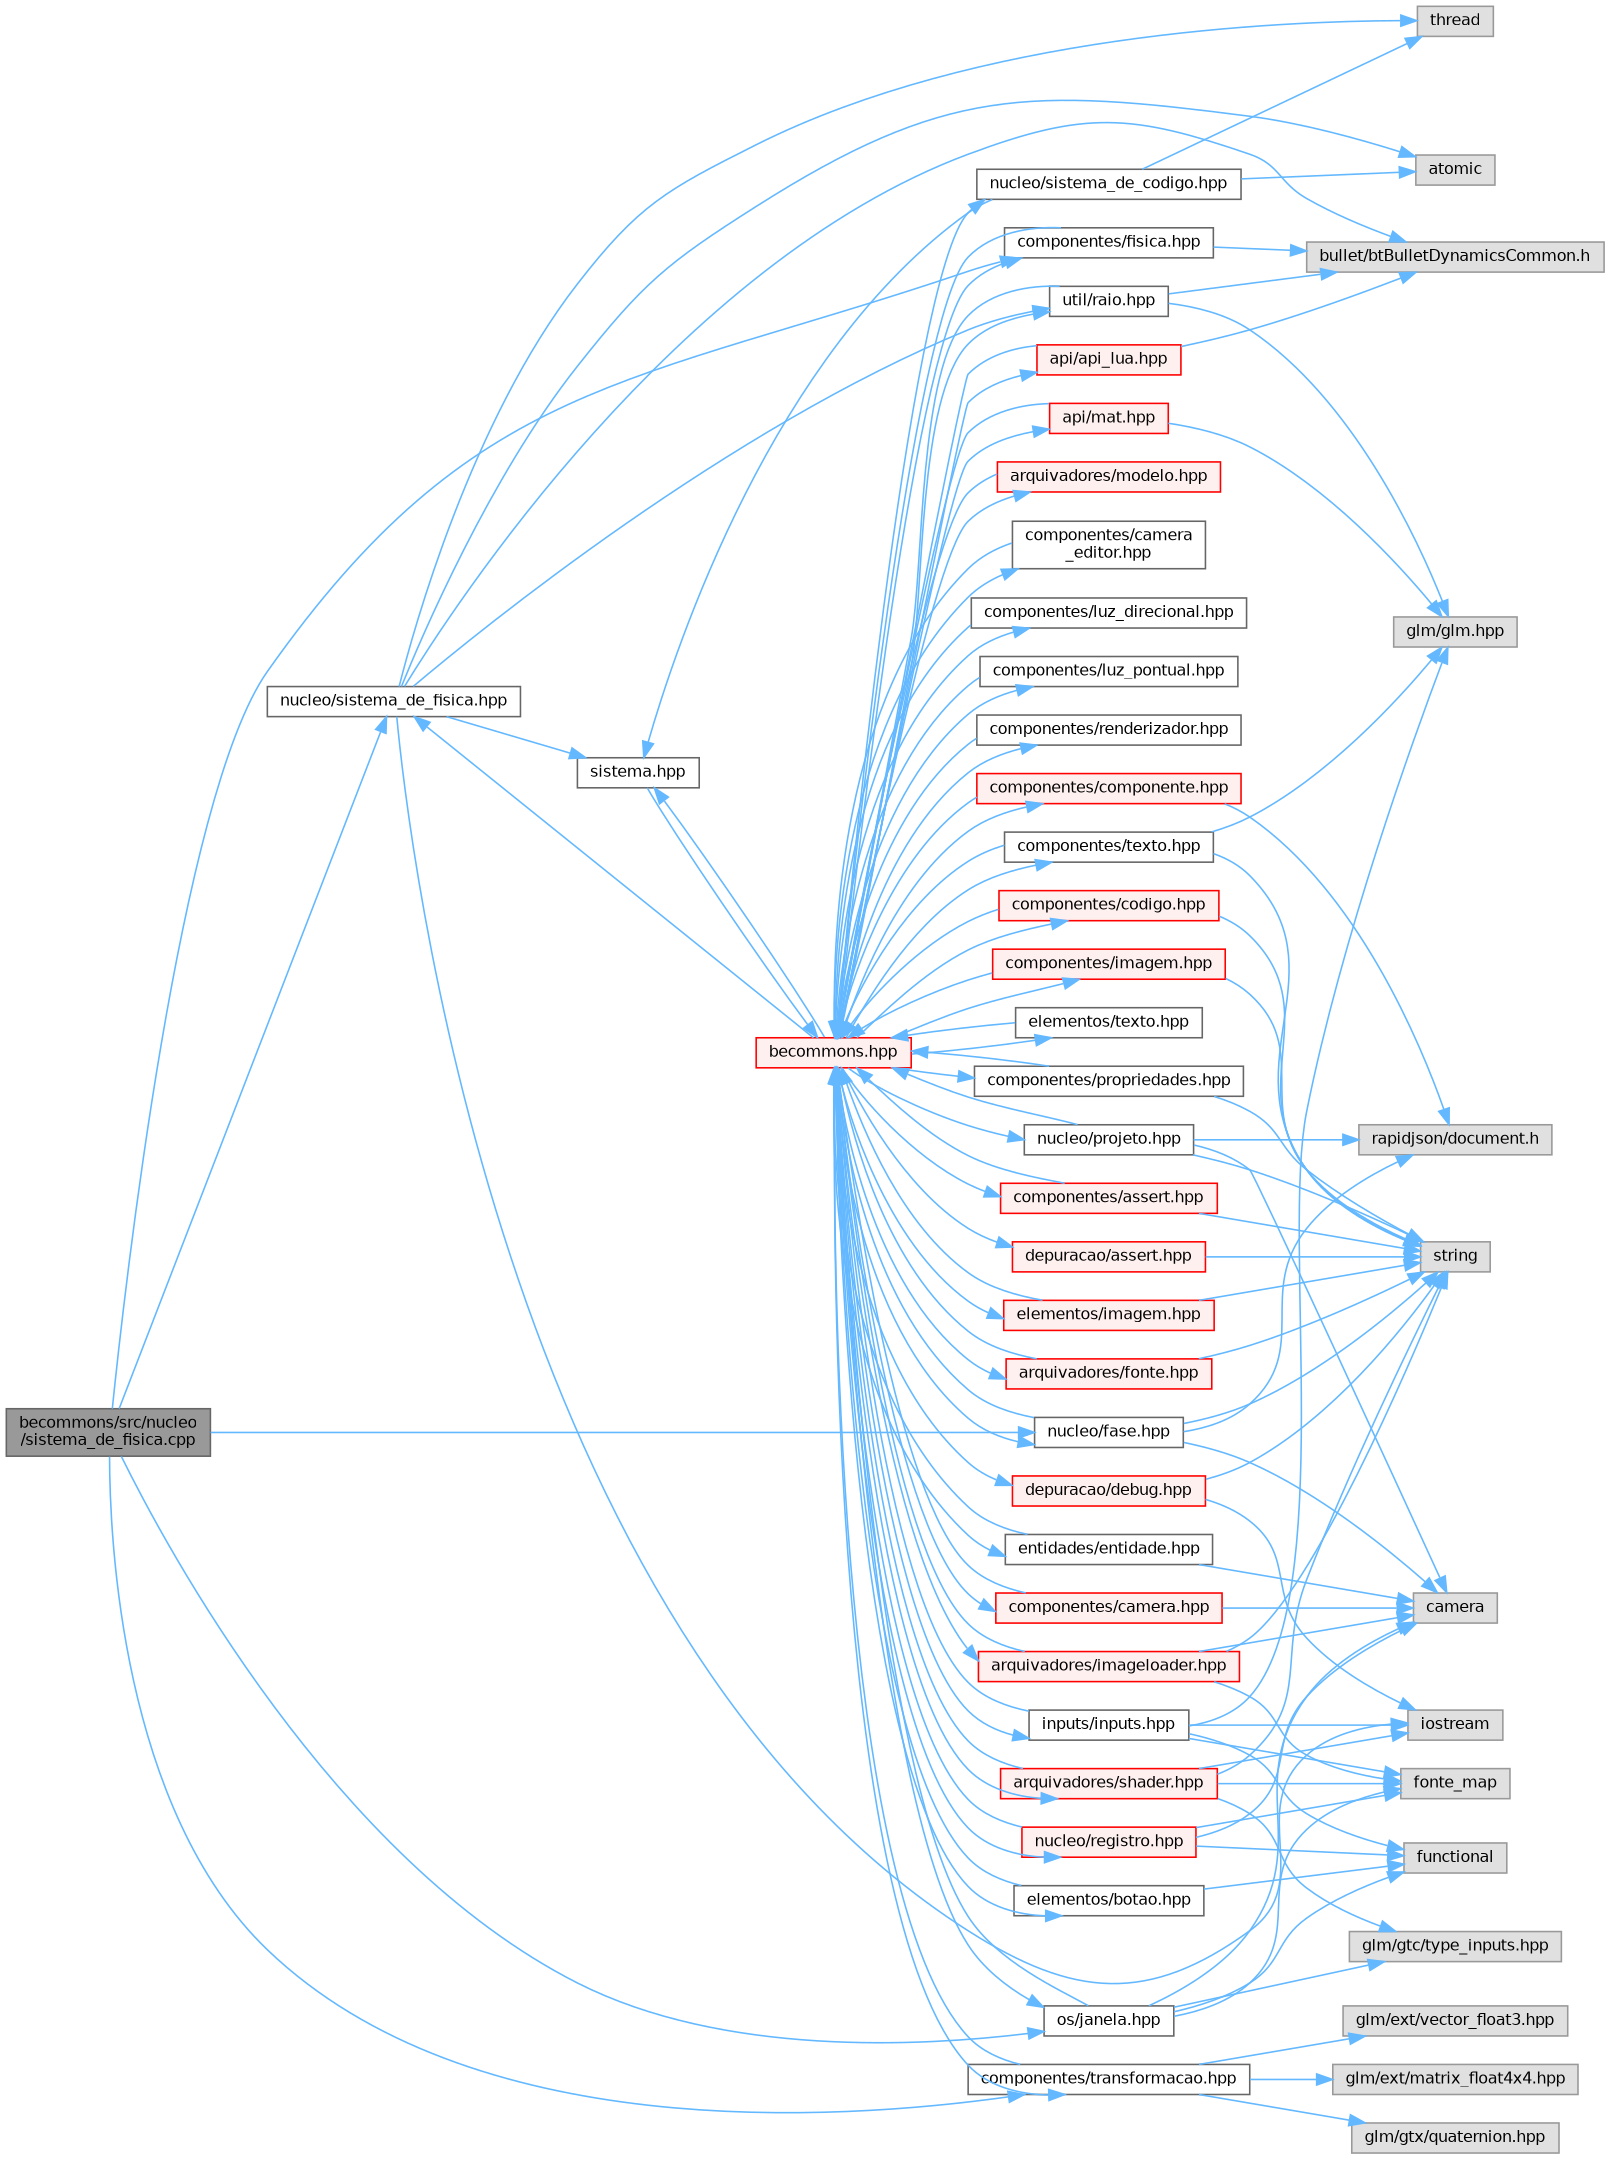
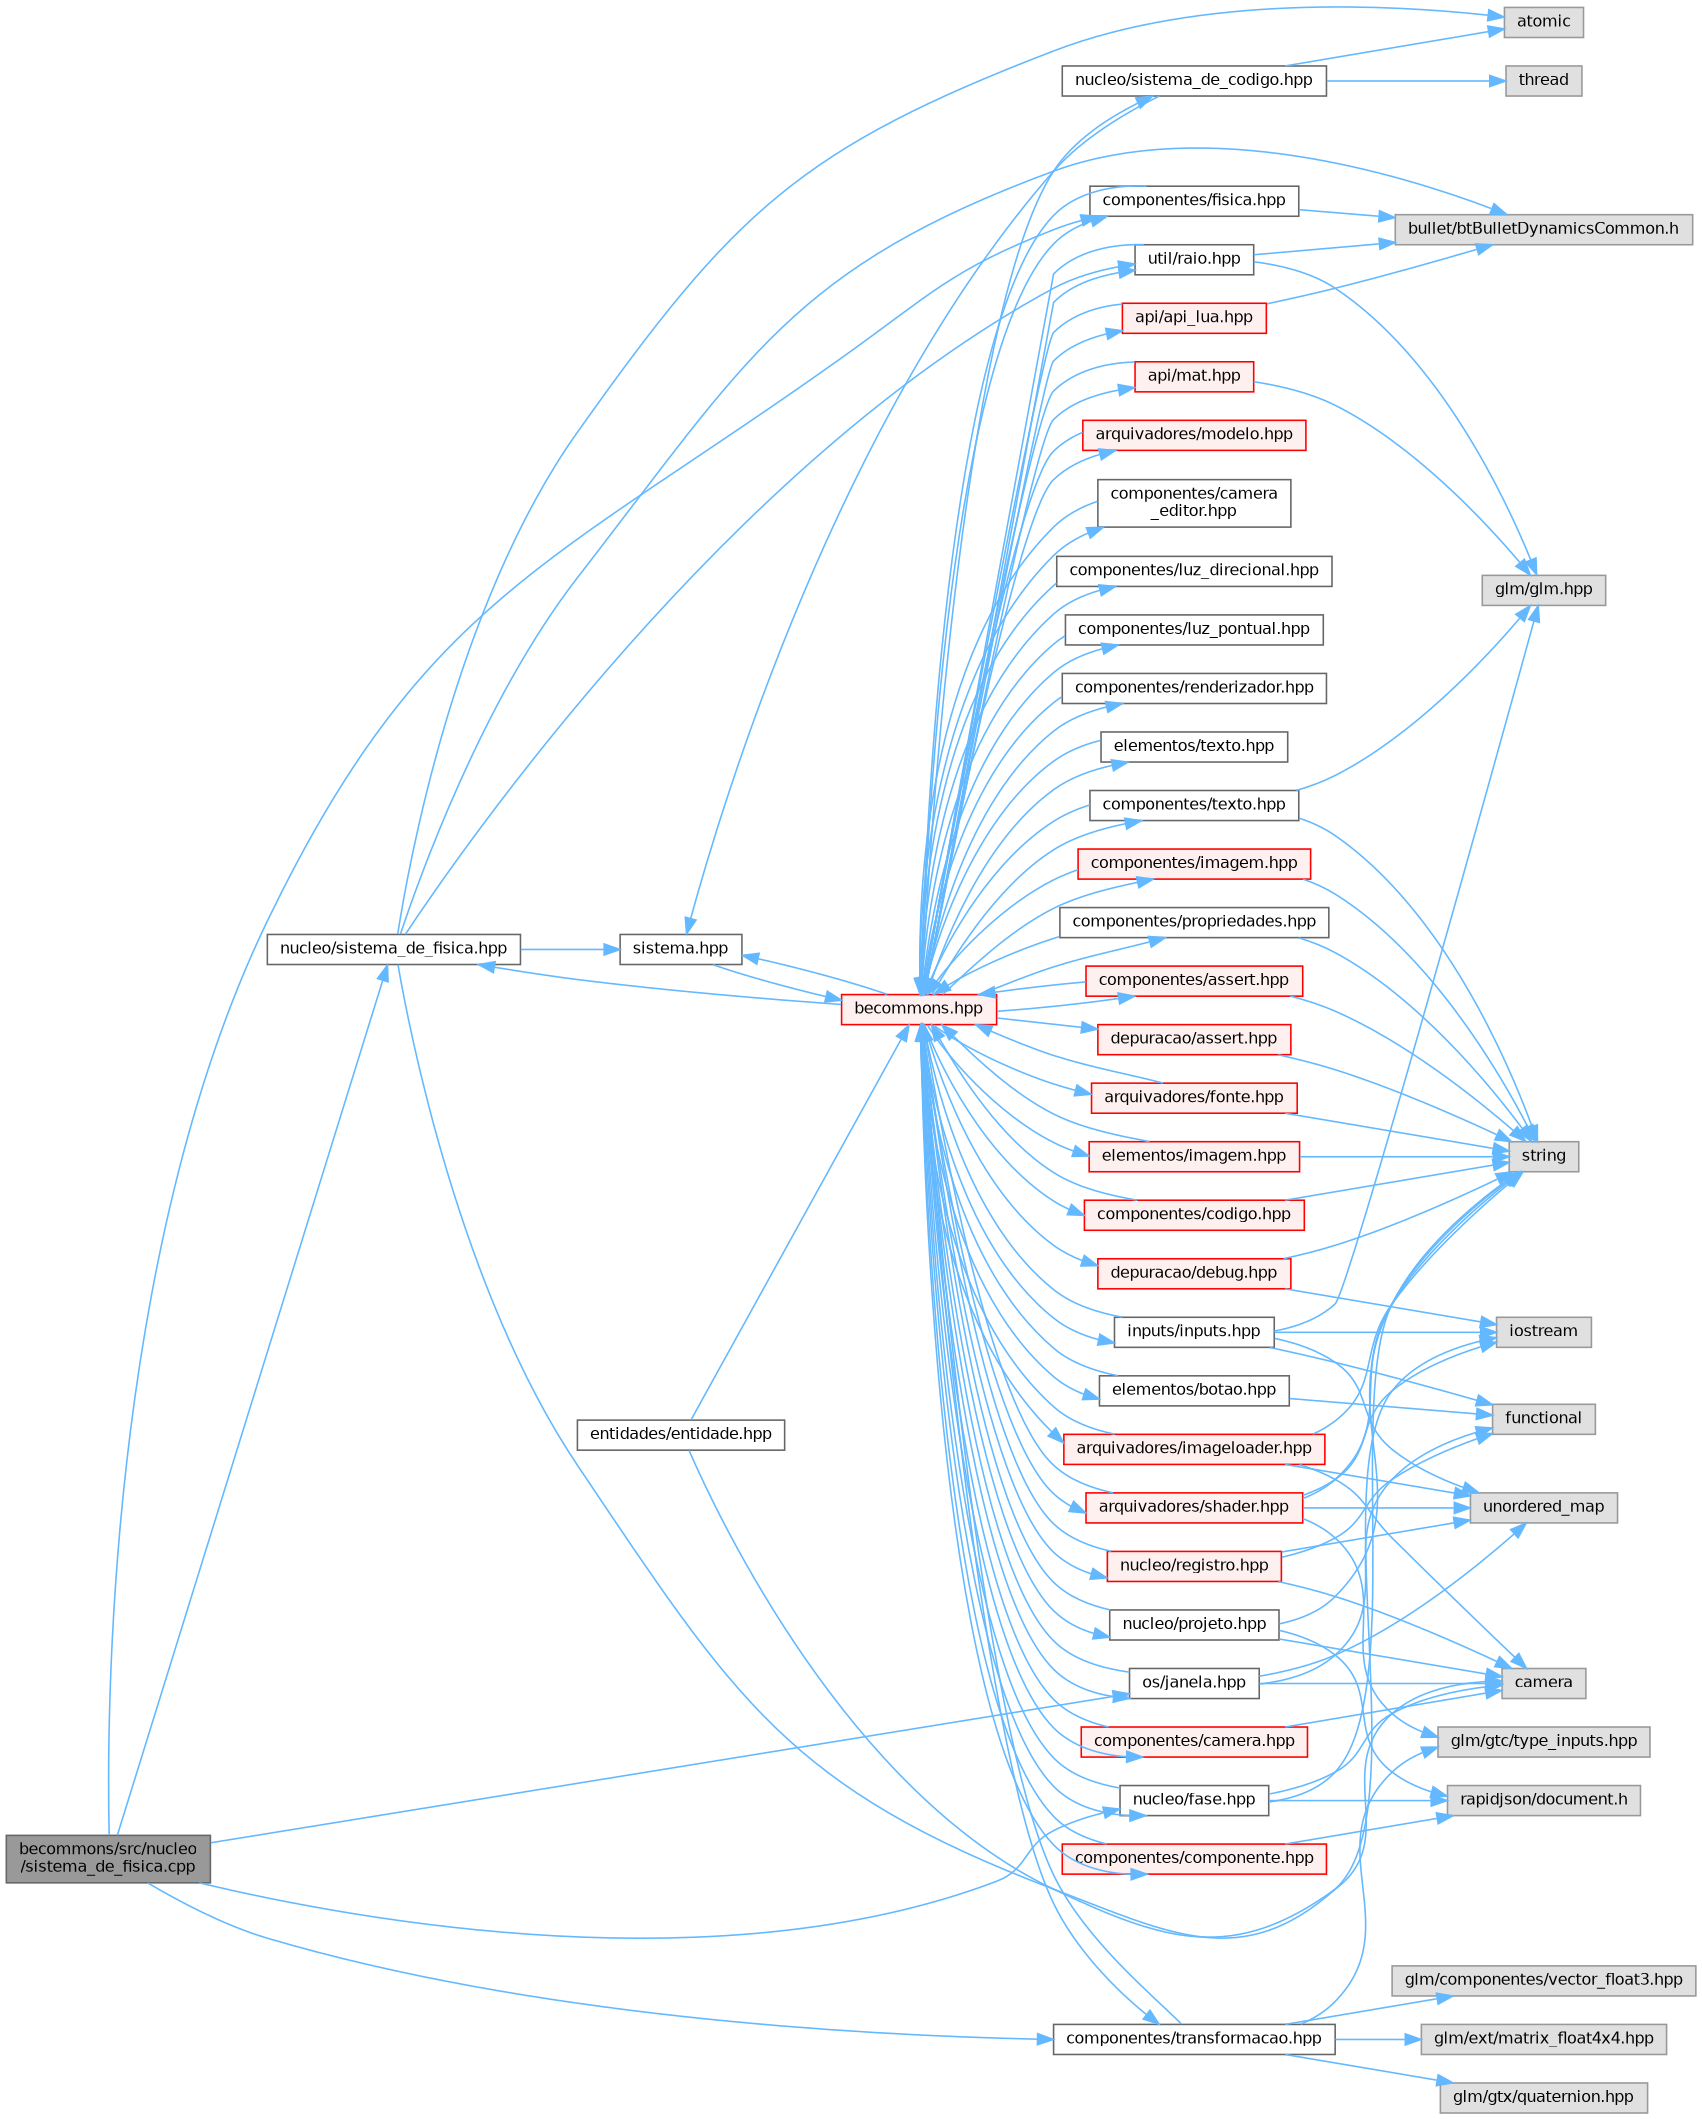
edge "nucleo/sistema_de_fisica.hpp" -> "thread": removed
edge "becommons.hpp" -> "entidades/entidade.hpp": removed
node "fonte_map": label "fonte_map" -> "unordered_map"
edge "os/janela.hpp" -> "glm/gtc/type_inputs.hpp": now "componentes/transformacao.hpp" -> "glm/gtc/type_inputs.hpp"
node "glm/ext/vector_float3.hpp": label "glm/ext/vector_float3.hpp" -> "glm/componentes/vector_float3.hpp"
